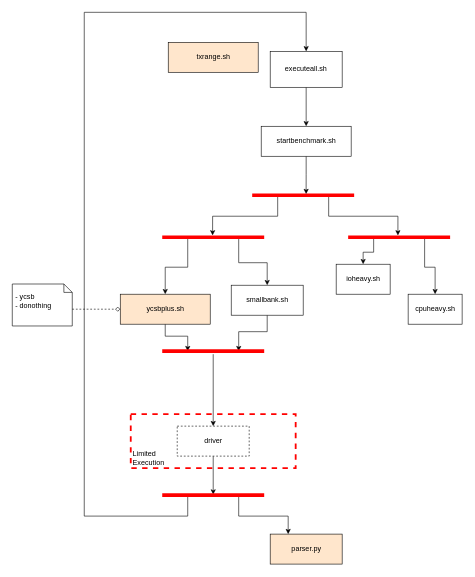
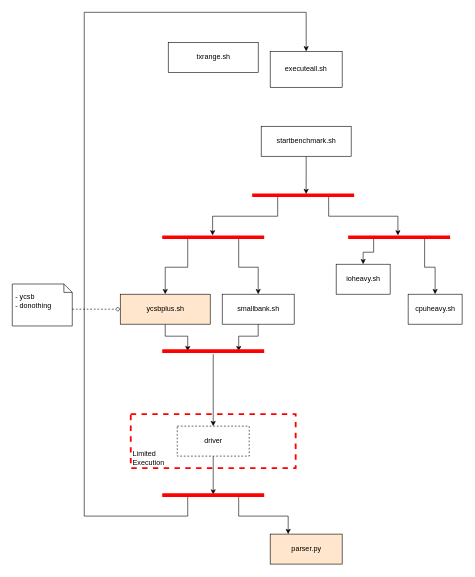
node "txrange.sh": fillcolor #ffe6cc -> #ffffff
edge "executeall.sh" -> "startbenchmark.sh": removed
node "smallbank.sh": moved (267, 300) -> (258, 309)
